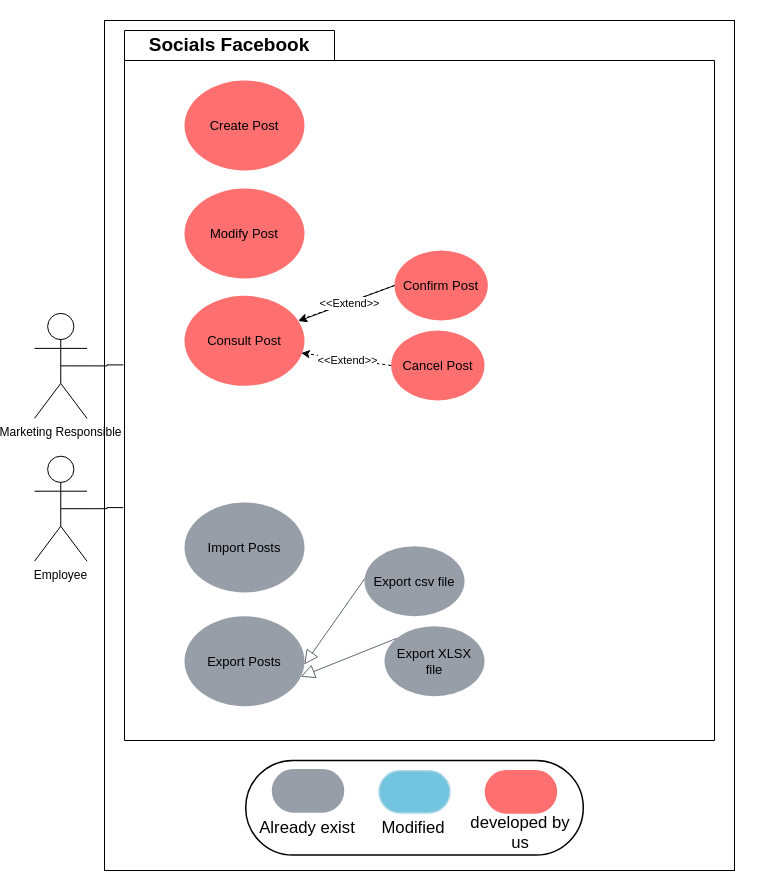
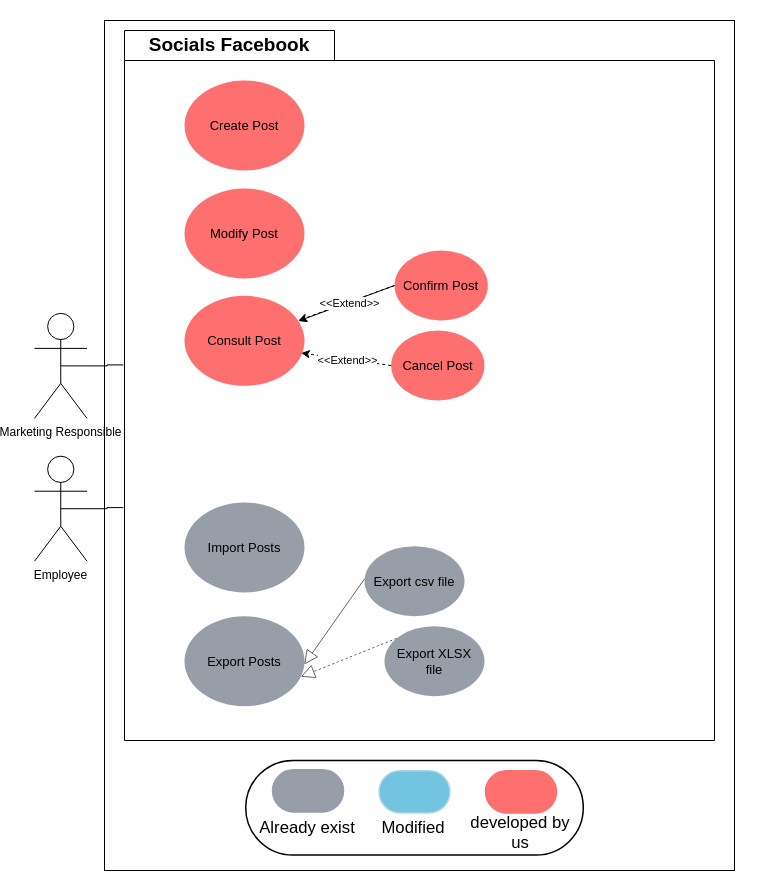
edge "Export XLSX file" -> "Export Posts": style solid -> dashed
